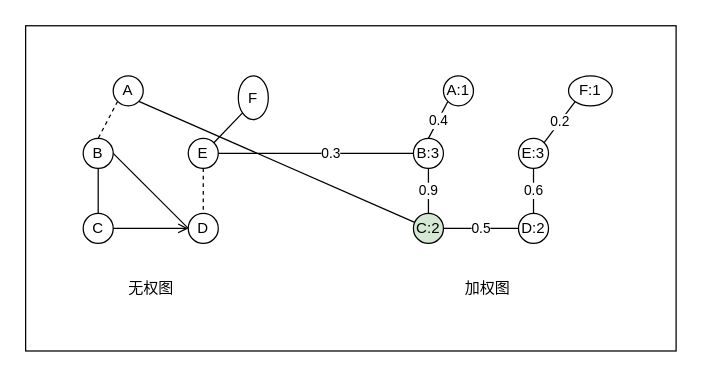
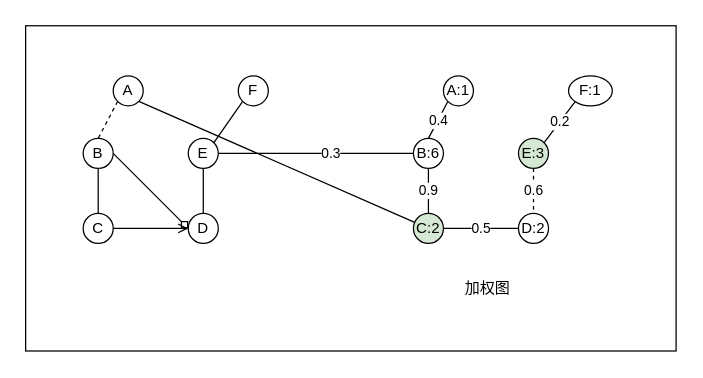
node "F": size 30x44 -> 30x30
node "B:3": label "B:3" -> "B:6"
node "E:3": fillcolor #ffffff -> #d5e8d4
edge "E:3" -- "D:2": style solid -> dashed
edge "E" -- "D": style dashed -> solid
edge "B" -- "D": arrowhead none -> diamond
node "无权图": removed
